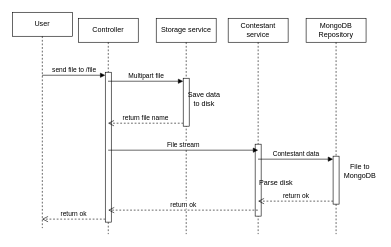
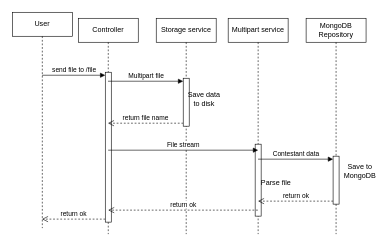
node "Contestant service": label "Contestant service" -> "Multipart service"
node "File to MongoDB": label "File to MongoDB" -> "Save to MongoDB"
node "Parse disk": label "Parse disk" -> "Parse file"
